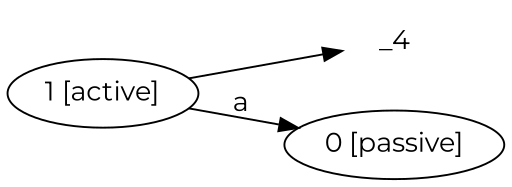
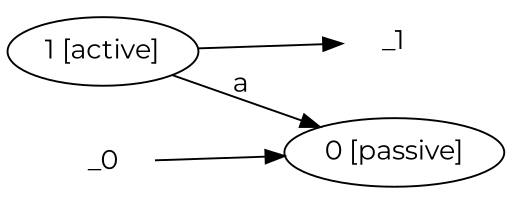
node "_4": label "_4" -> "_1"
node "_0": added
